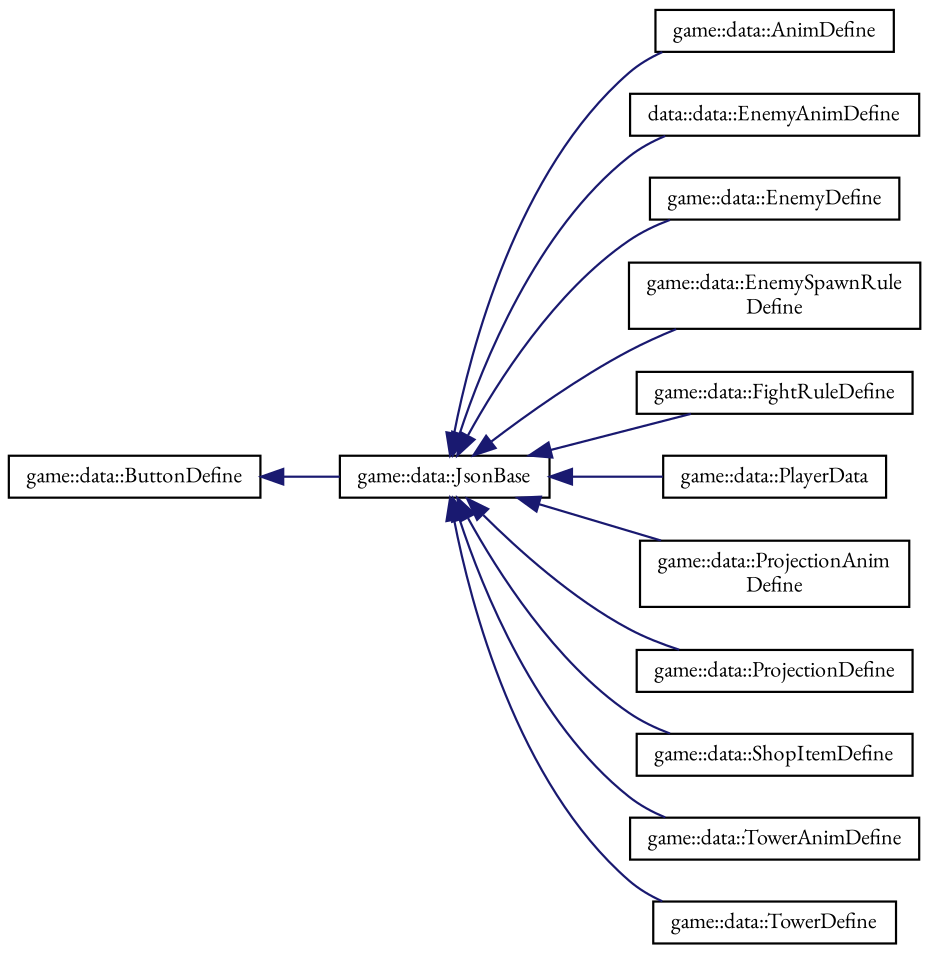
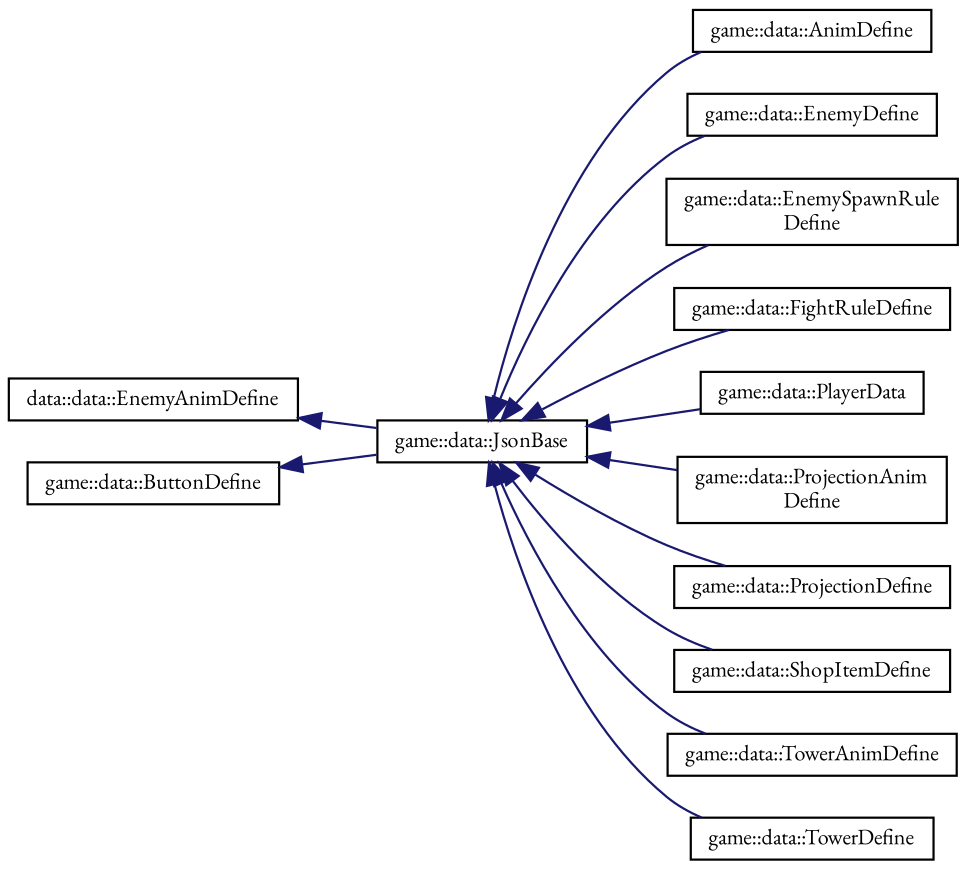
edge "data::data::EnemyAnimDefine" -> "game::data::JsonBase": reversed
